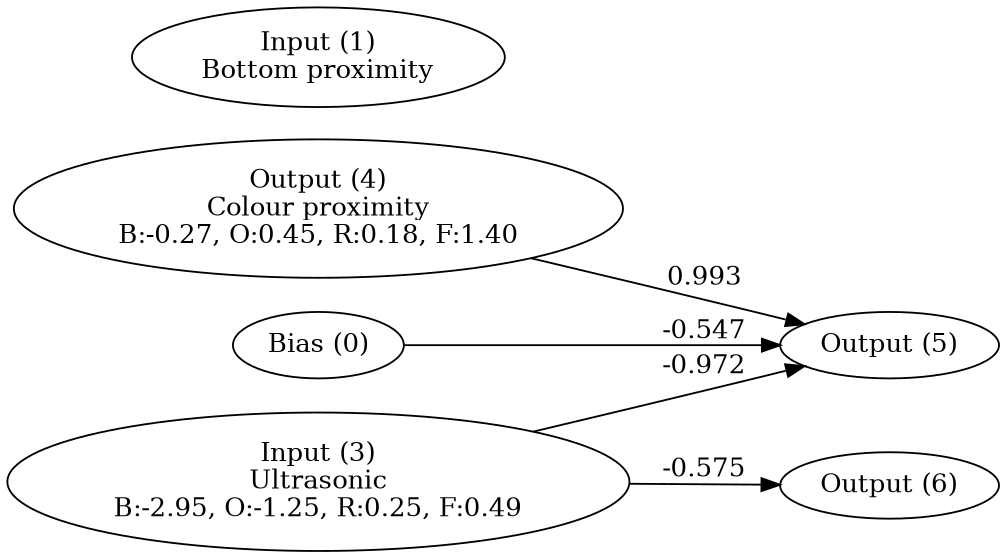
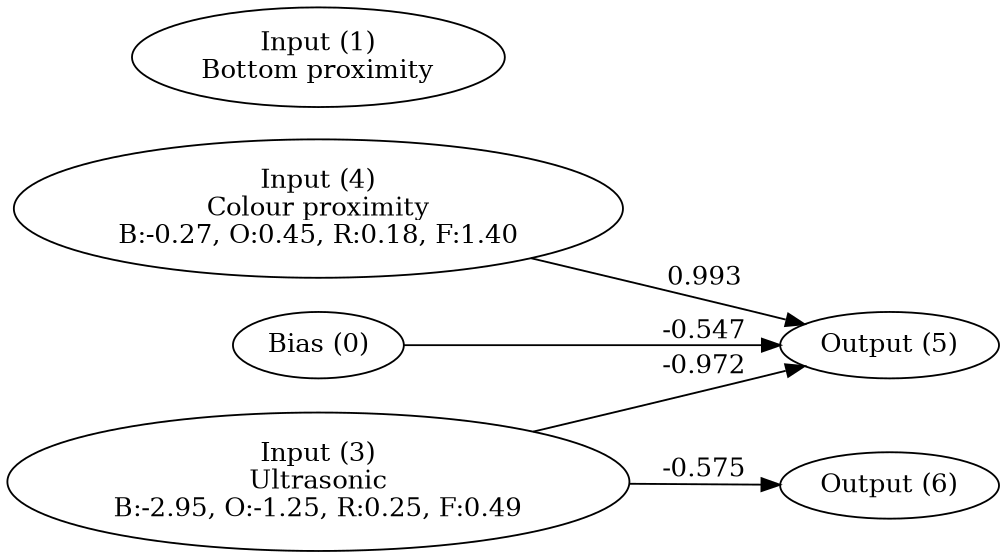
node "Output (4) Colour proximity B:-0.27, O:0.45, R:0.18, F:1.40": label "Output (4) Colour proximity B:-0.27, O:0.45, R:0.18, F:1.40" -> "Input (4) Colour proximity B:-0.27, O:0.45, R:0.18, F:1.40"
